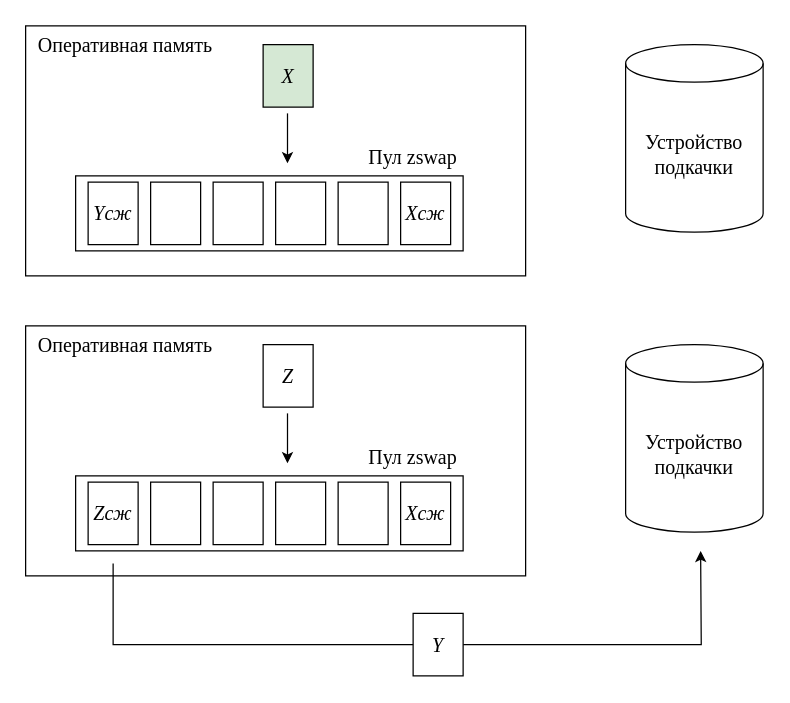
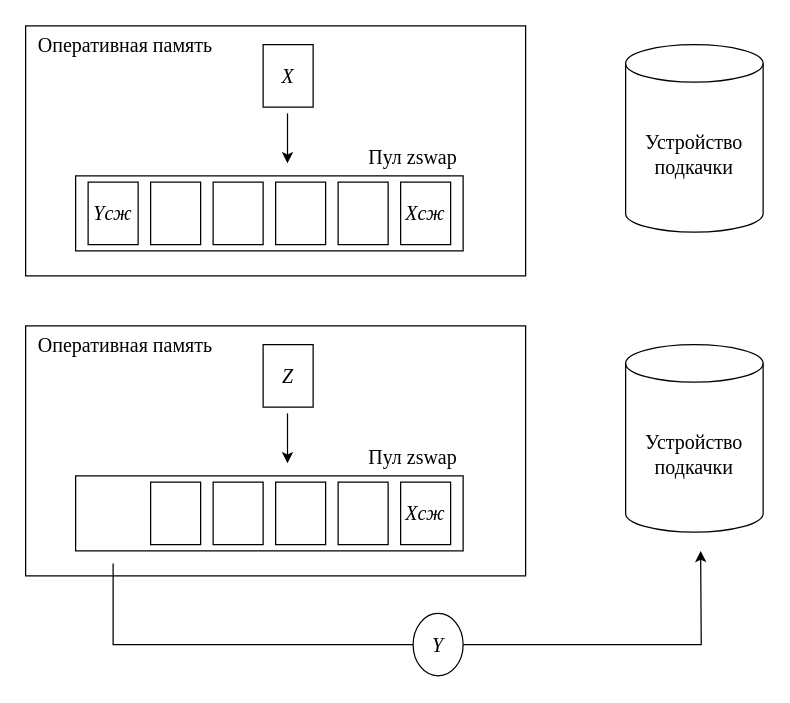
node "X": fillcolor #d5e8d4 -> #ffffff
node "Zсж": removed
node "Y": shape rectangle -> ellipse
